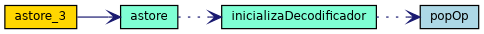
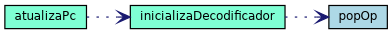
node "astore_3": removed
node "astore": label "astore" -> "atualizaPc"
